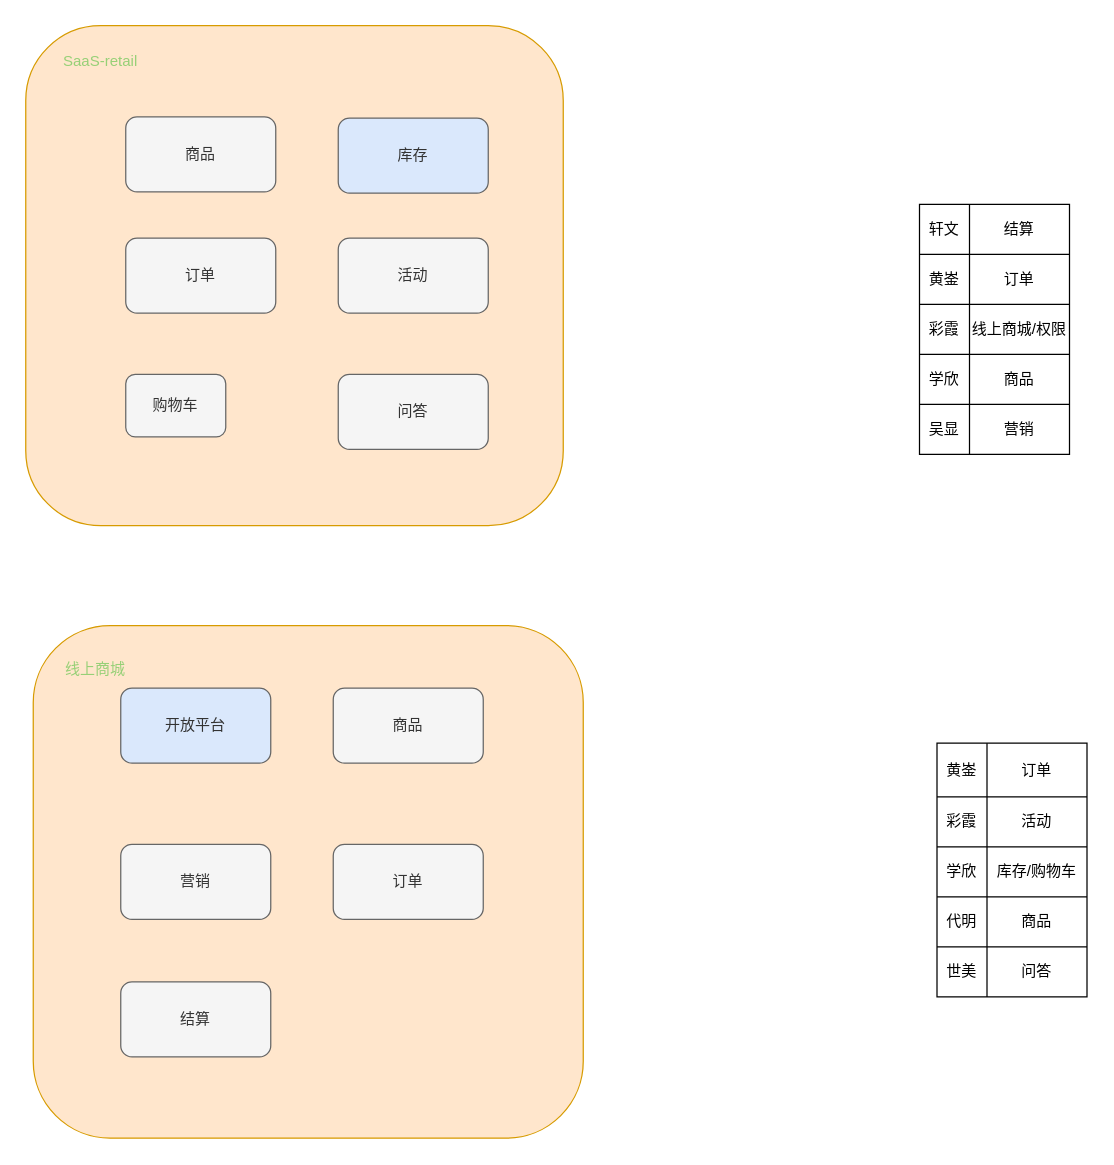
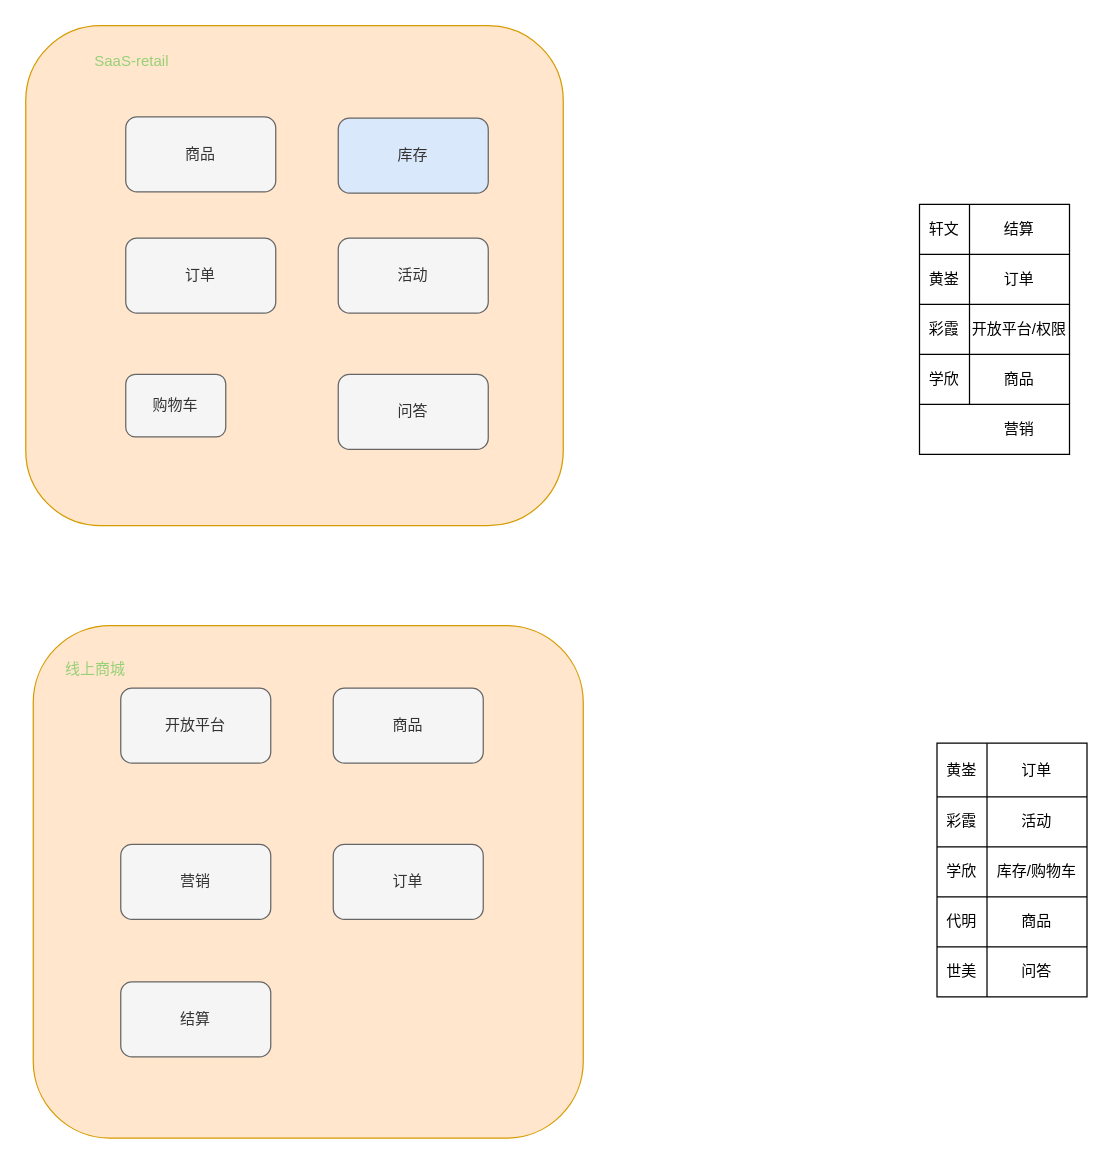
node "SaaS-retail": moved (101, 62) -> (132, 62)
node "线上商城/权限": label "线上商城/权限" -> "开放平台/权限"
node "吴显": removed
node "开放平台": fillcolor #dae8fc -> #f5f5f5
